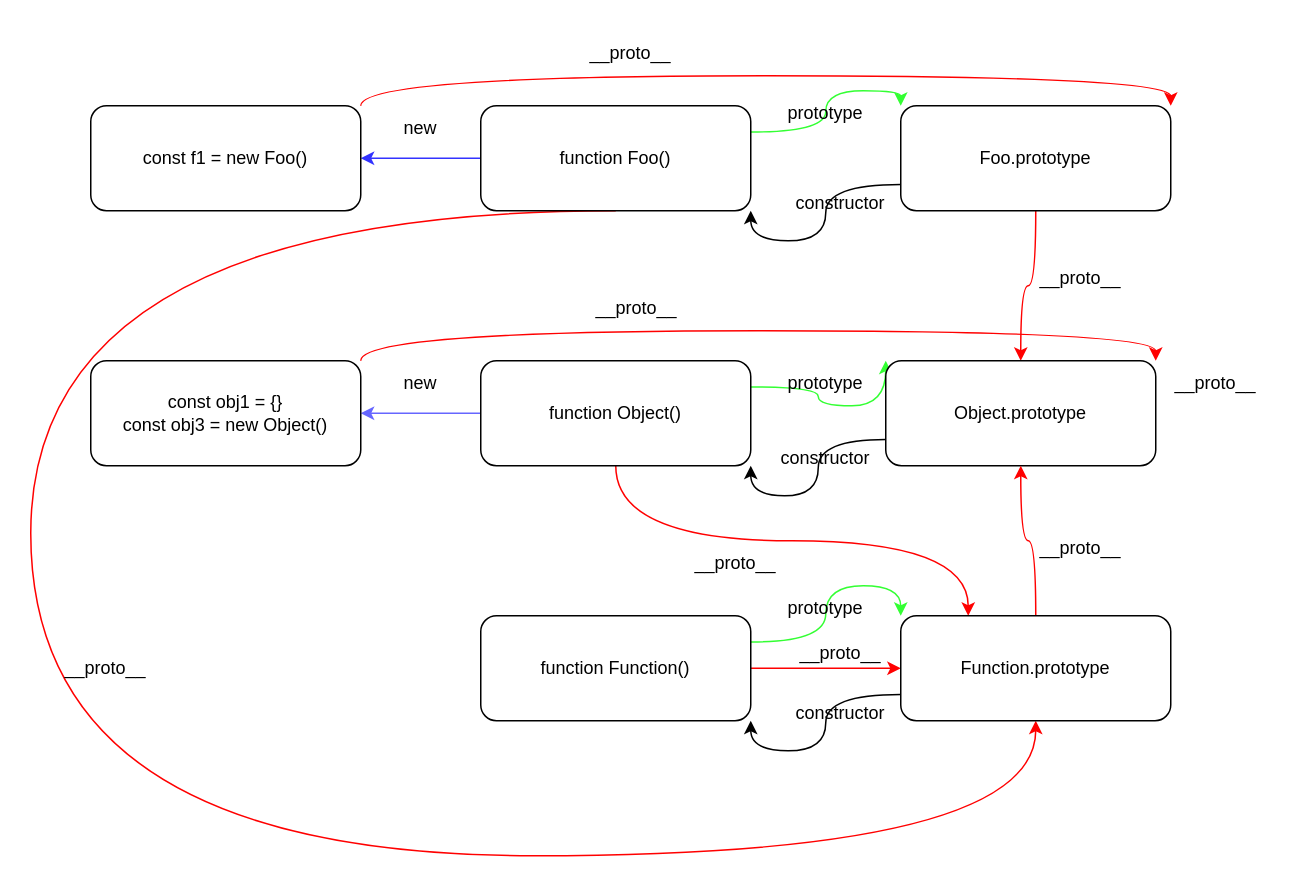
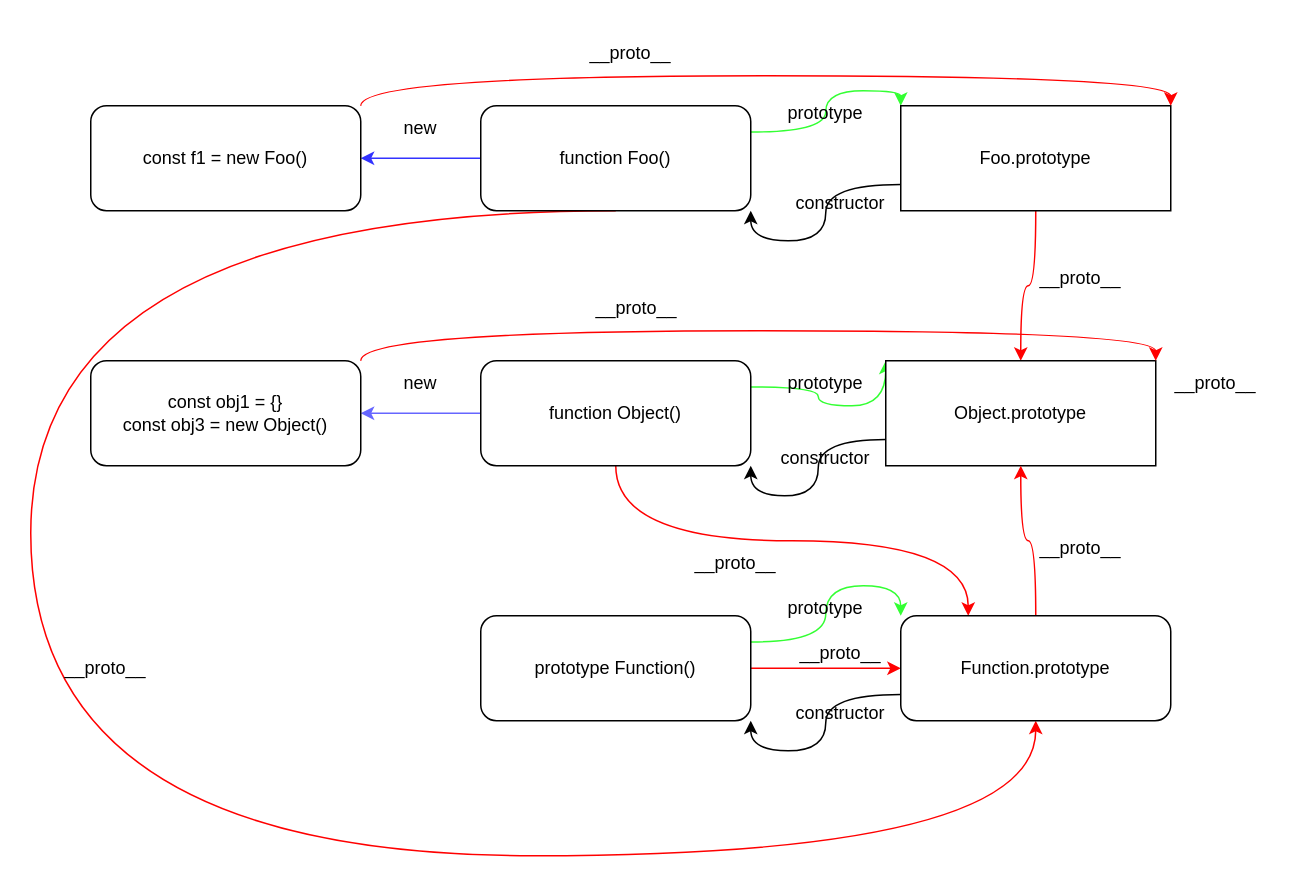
node "Foo.prototype": shape rounded rectangle -> rectangle
node "Object.prototype": shape rounded rectangle -> rectangle
node "function Function()": label "function Function()" -> "prototype Function()"
